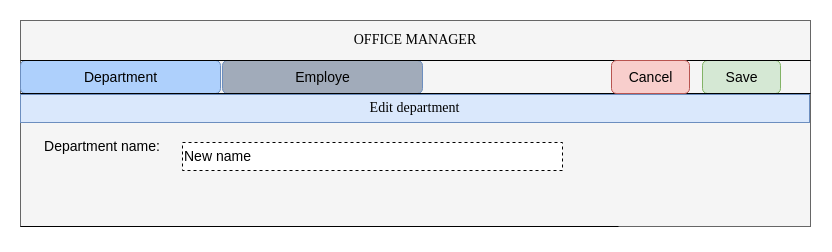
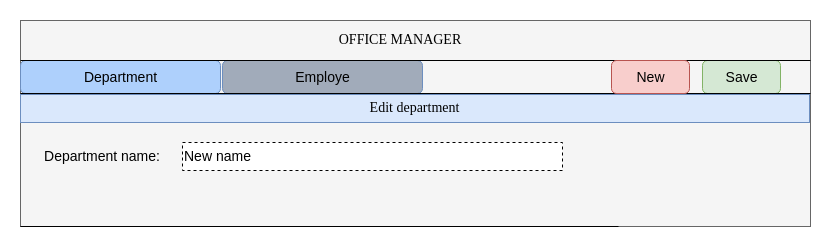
node "OFFICE MANAGER": moved (416, 41) -> (401, 41)
node "Cancel": label "Cancel" -> "New"
node "Department name:": moved (103, 147) -> (103, 157)
